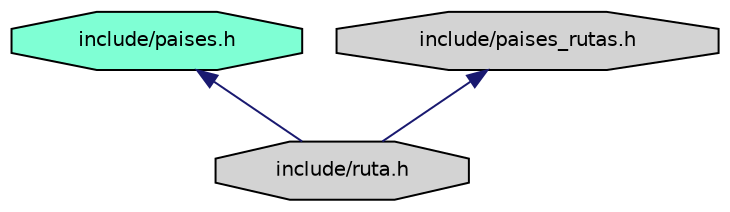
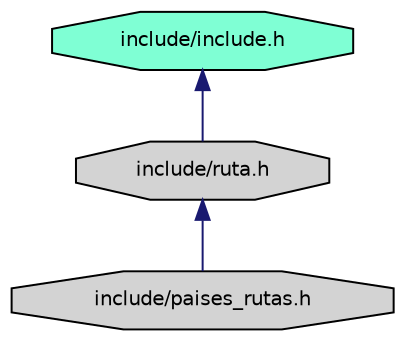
node "include/paises.h": label "include/paises.h" -> "include/include.h"
edge "include/ruta.h" -> "include/paises_rutas.h": reversed
